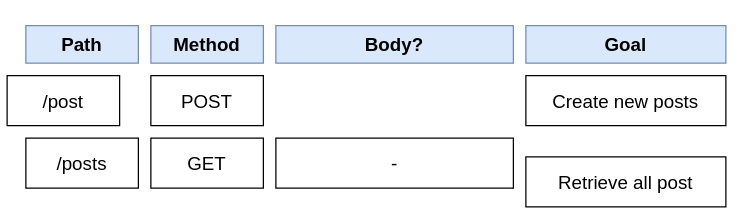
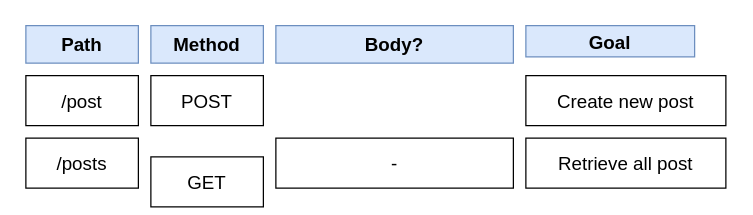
node "Goal": size 200x38 -> 169x31
node "/post": moved (63, 101) -> (82, 101)
node "Create new posts": label "Create new posts" -> "Create new post"
node "GET": moved (207, 163) -> (207, 182)
node "Retrieve all post": moved (626, 182) -> (626, 163)
